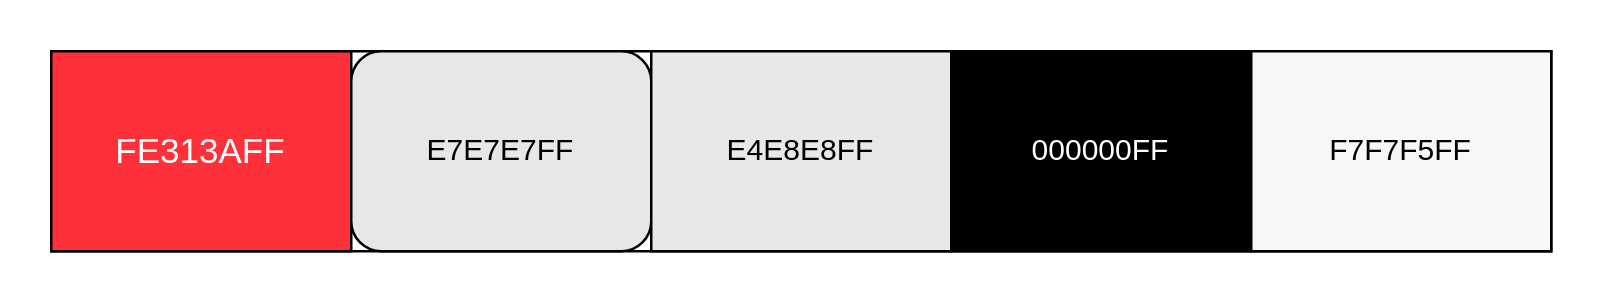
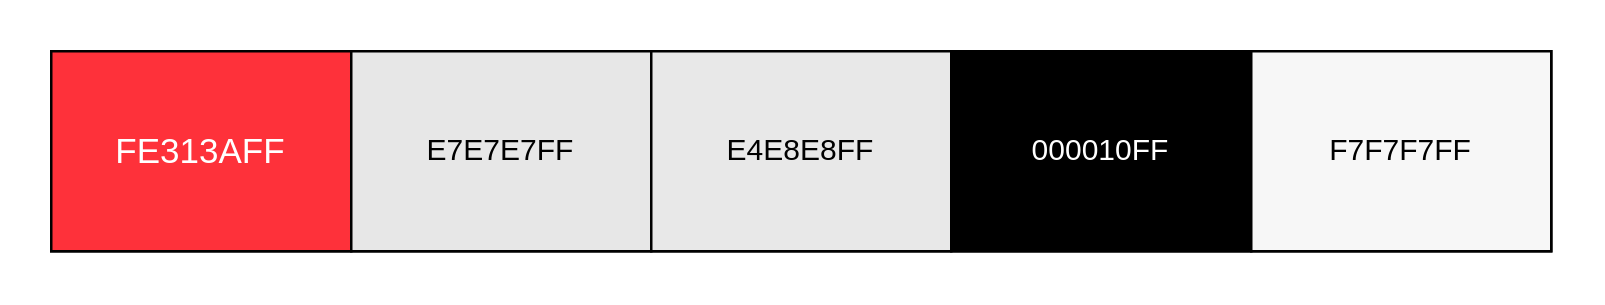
node "E7E7E7FF": shape rounded rectangle -> rectangle
node "000000FF": label "000000FF" -> "000010FF"
node "F7F7F5FF": label "F7F7F5FF" -> "F7F7F7FF"
